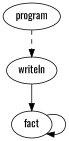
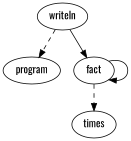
edge "program" -> "writeln": reversed
node "times": added
